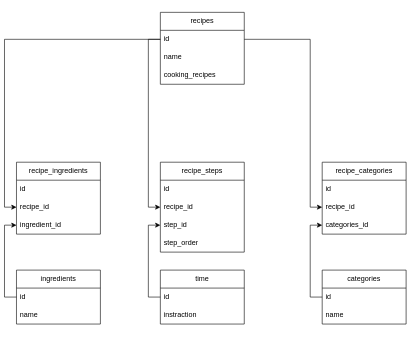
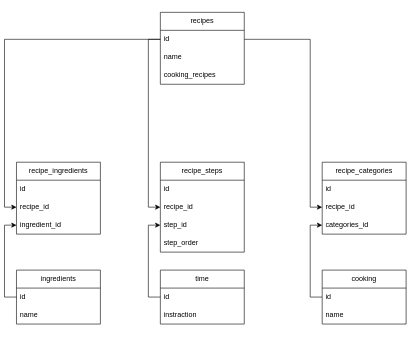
node "categories": label "categories" -> "cooking"
